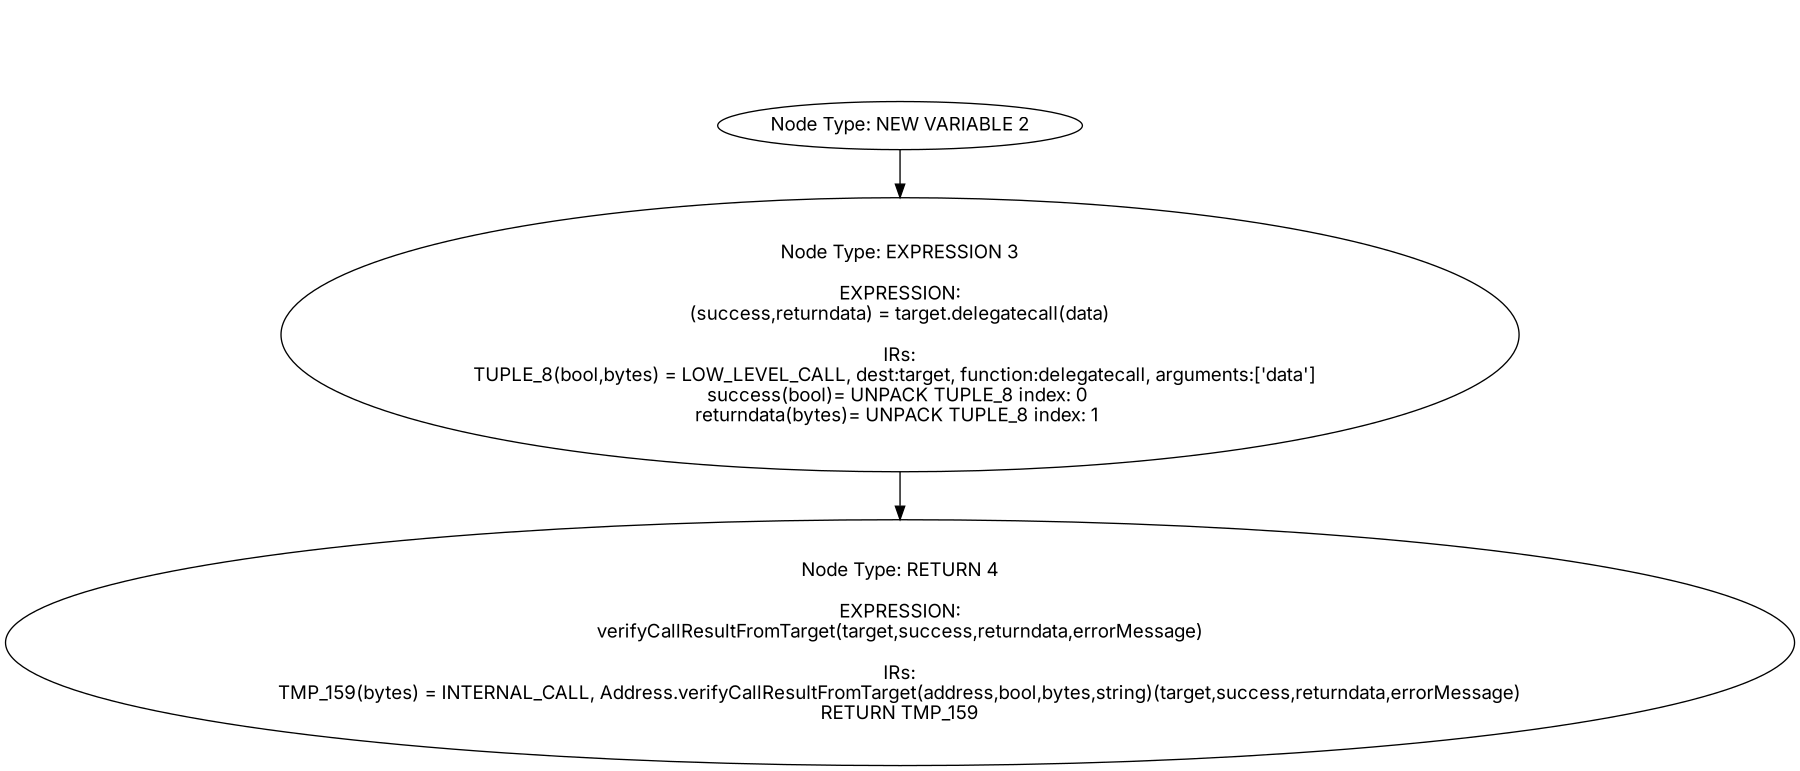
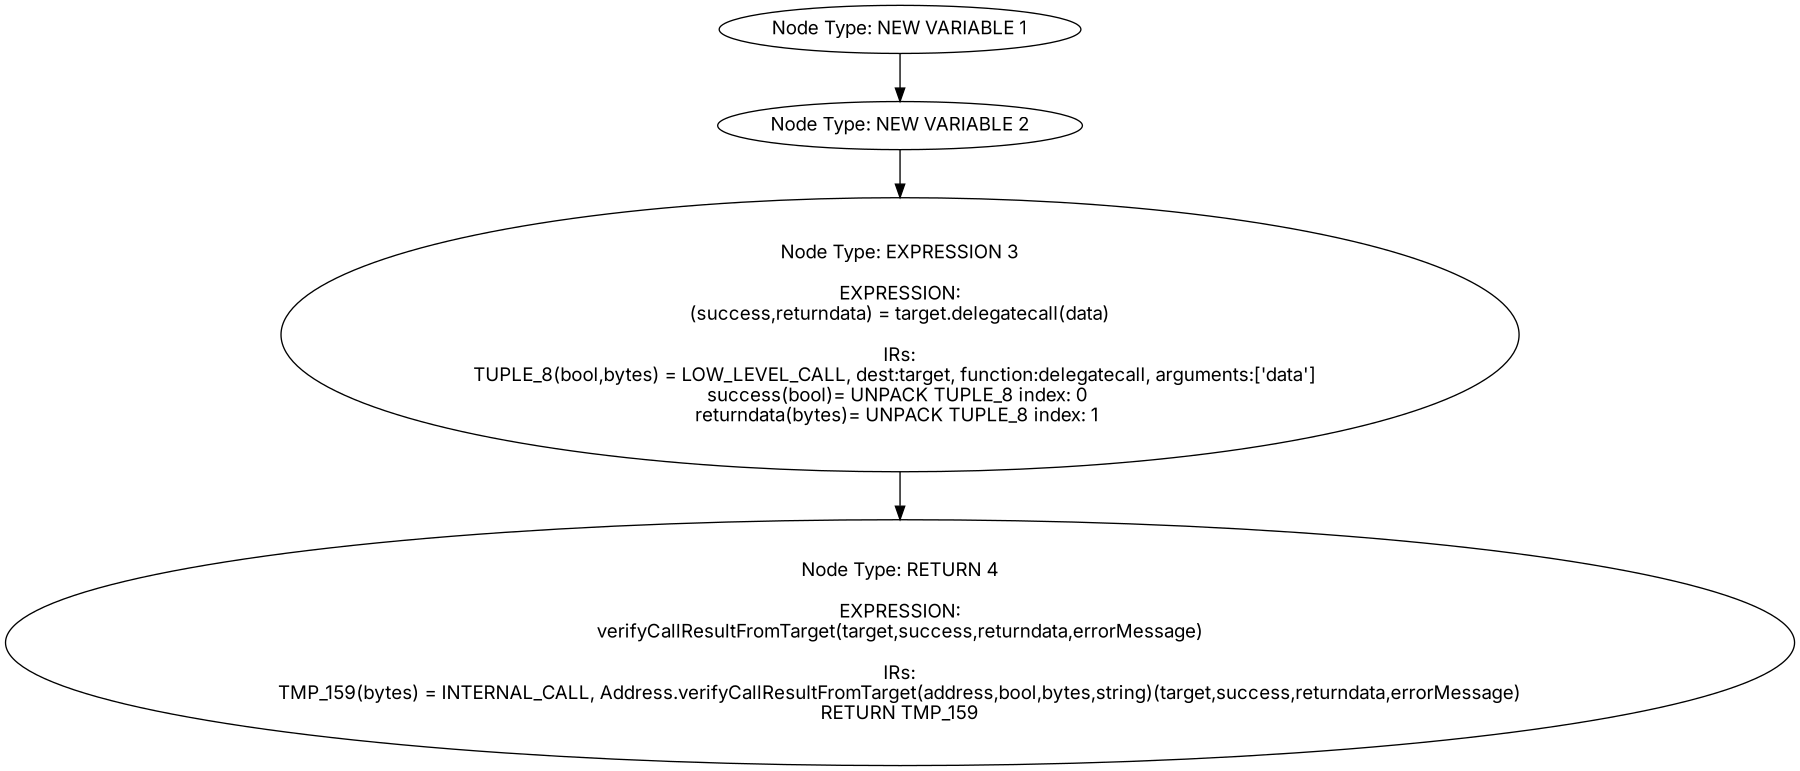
node "Node Type: NEW VARIABLE 1": added
